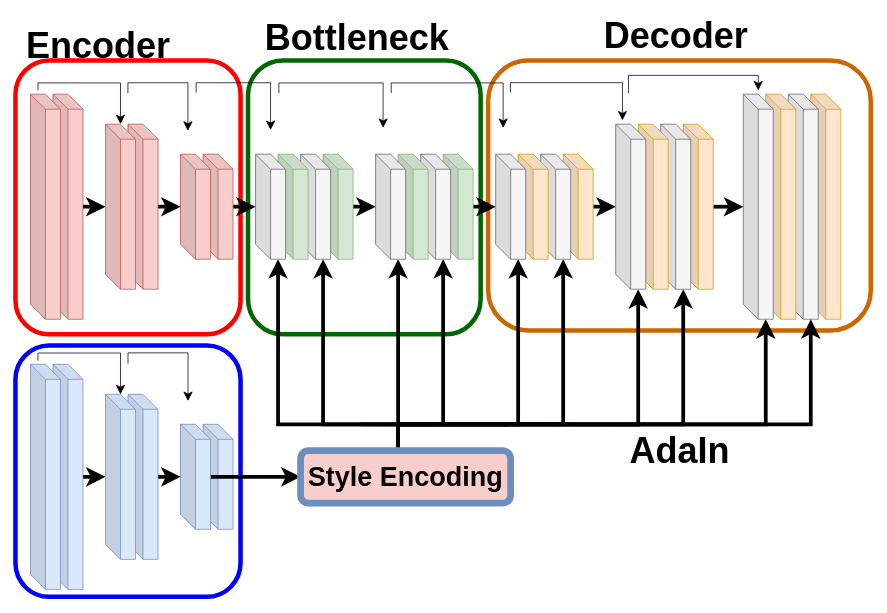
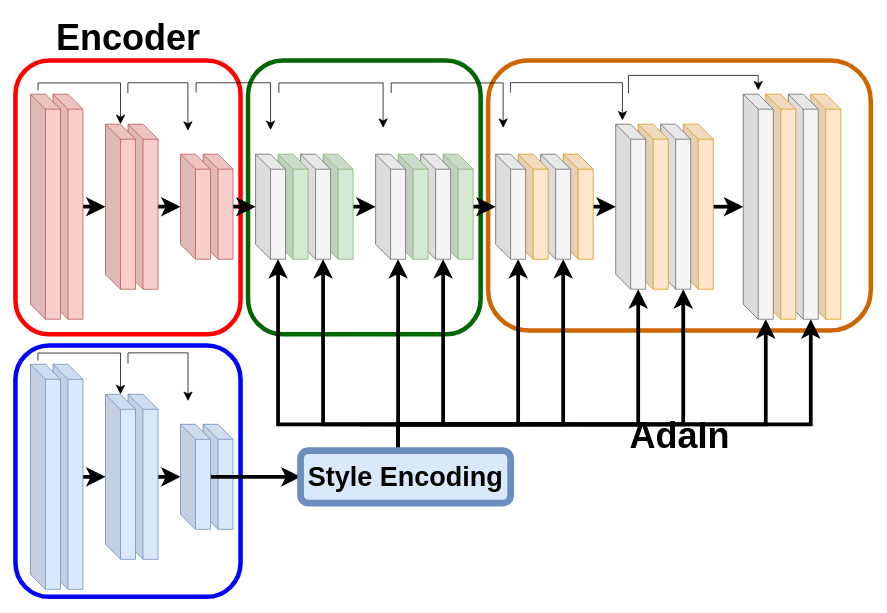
node "Decoder": removed
node "Bottleneck": removed
node "Encoder": moved (98, 45) -> (128, 38)
node "AdaIn": moved (679, 450) -> (679, 435)
node "Style Encoding": fillcolor #f8cecc -> #dae8fc
